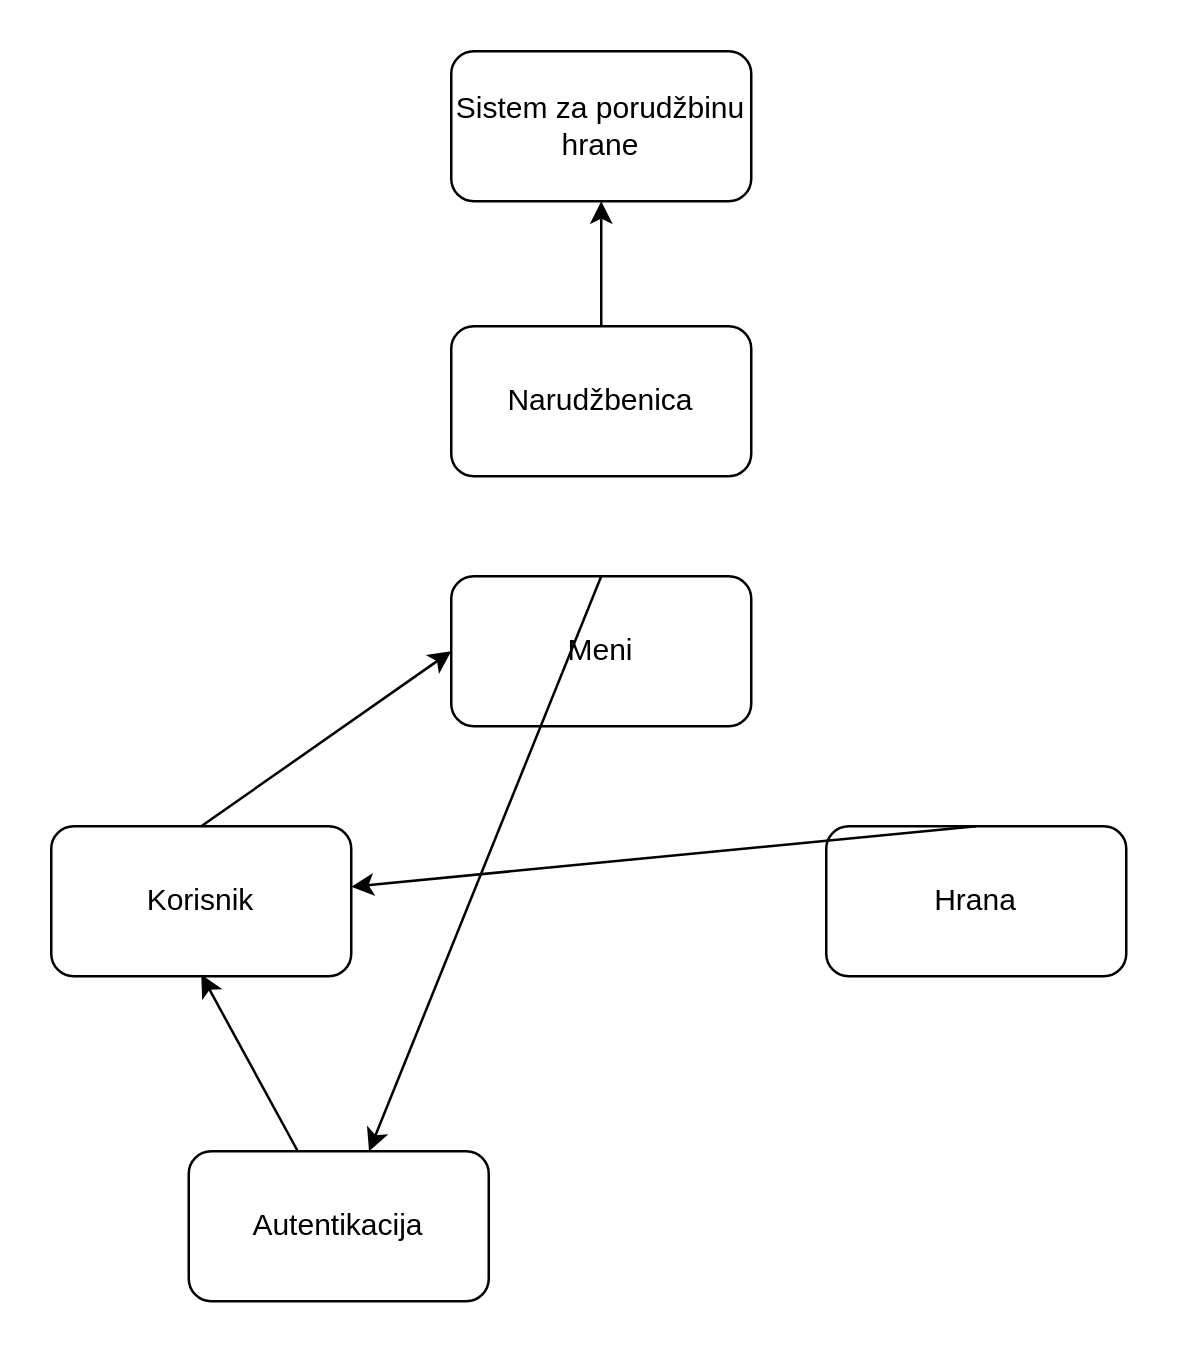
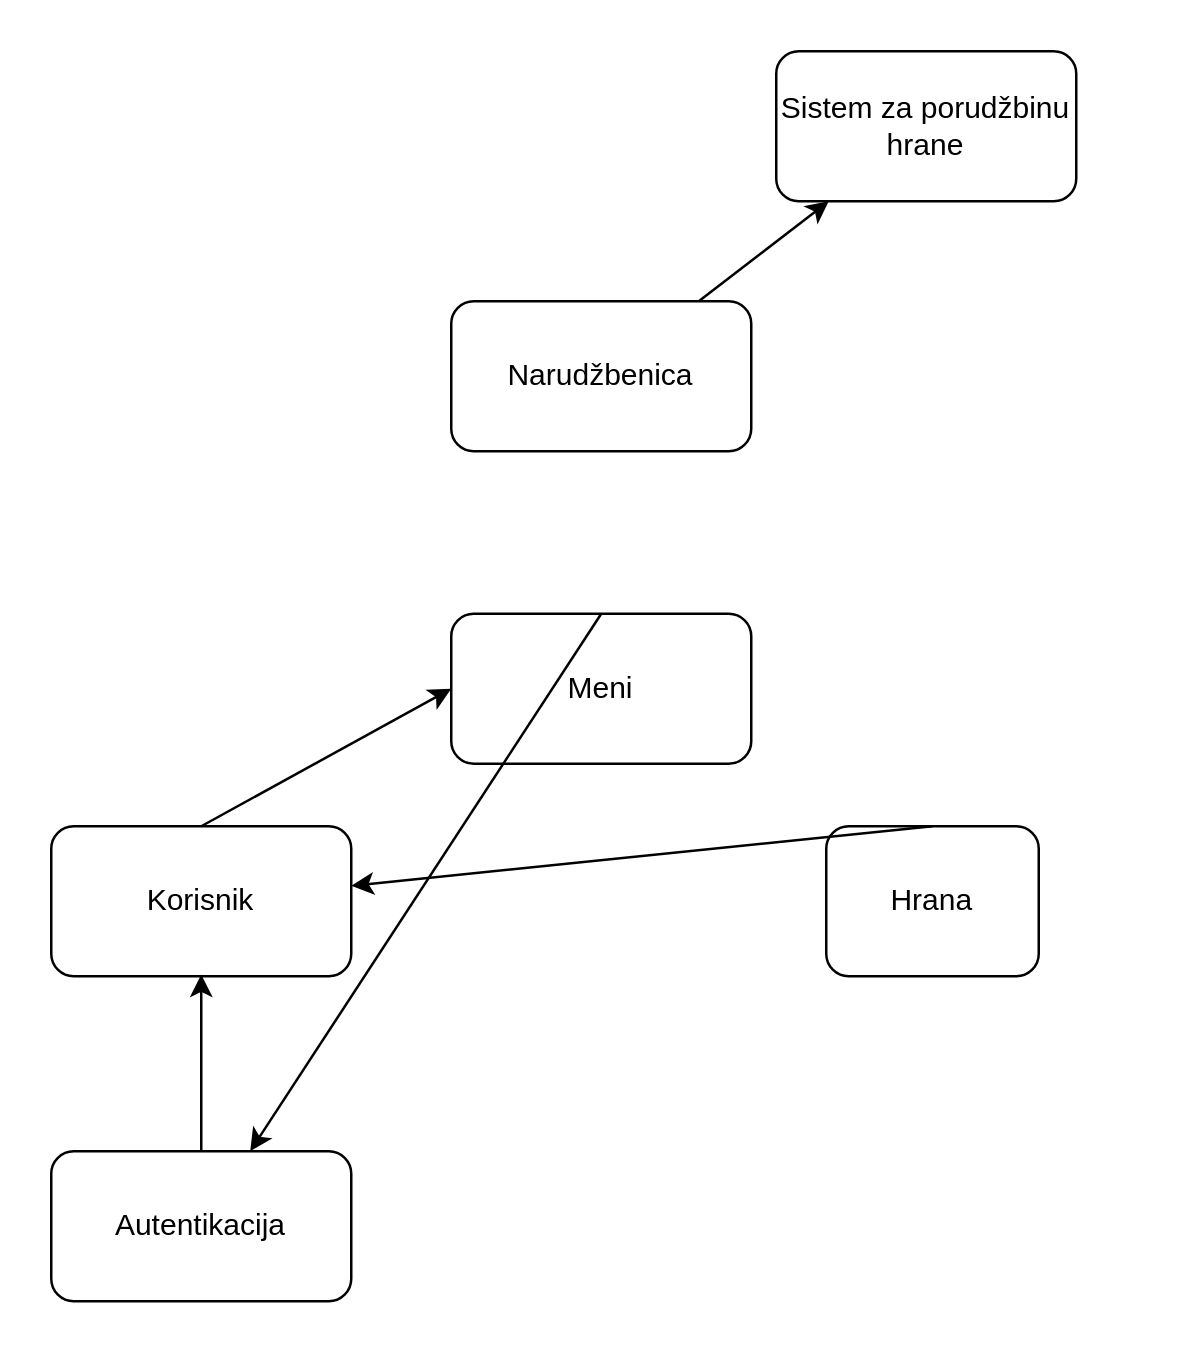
node "Sistem za porudžbinu hrane": moved (601, 126) -> (926, 126)
node "Narudžbenica": moved (601, 401) -> (601, 376)
node "Meni": moved (601, 651) -> (601, 689)
node "Hrana": size 300x150 -> 213x150
node "Autentikacija": moved (339, 1226) -> (201, 1226)
